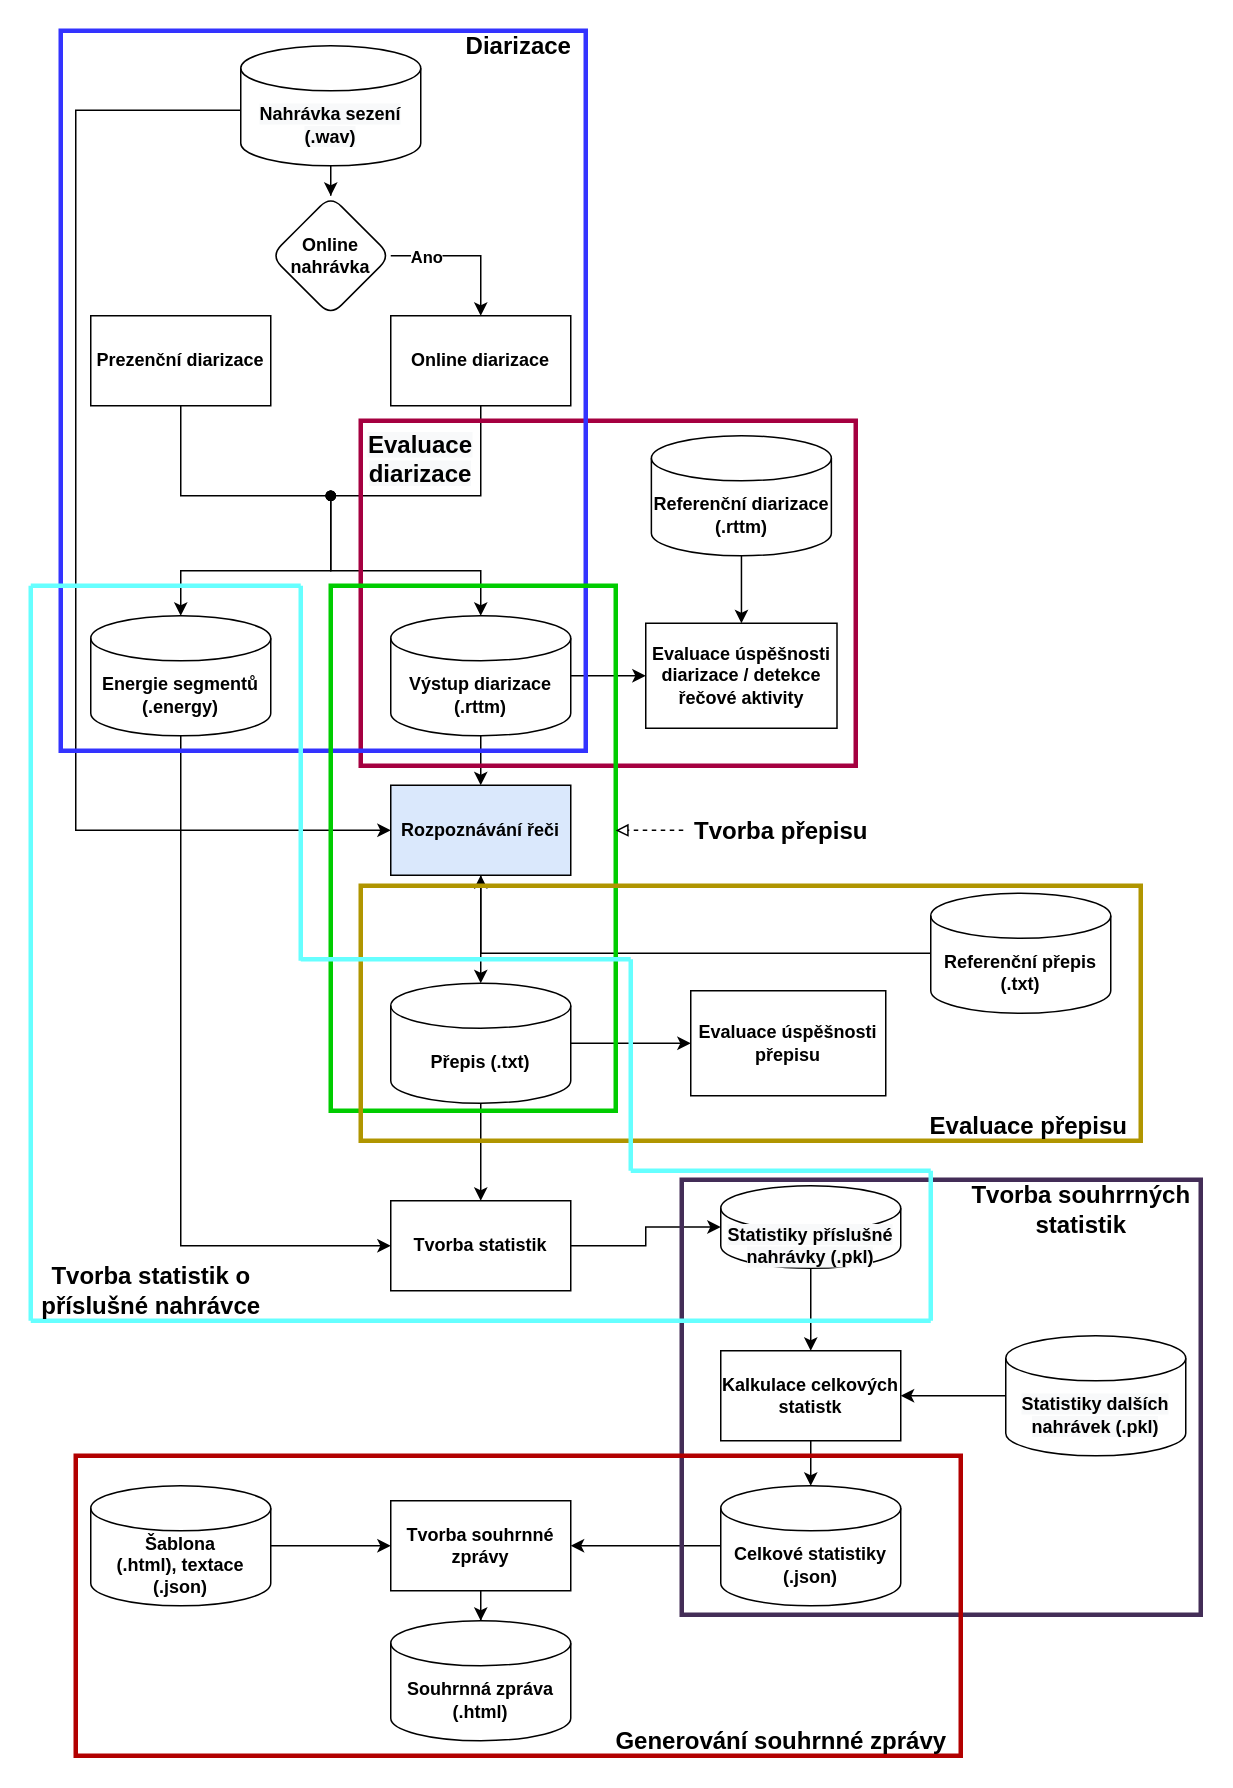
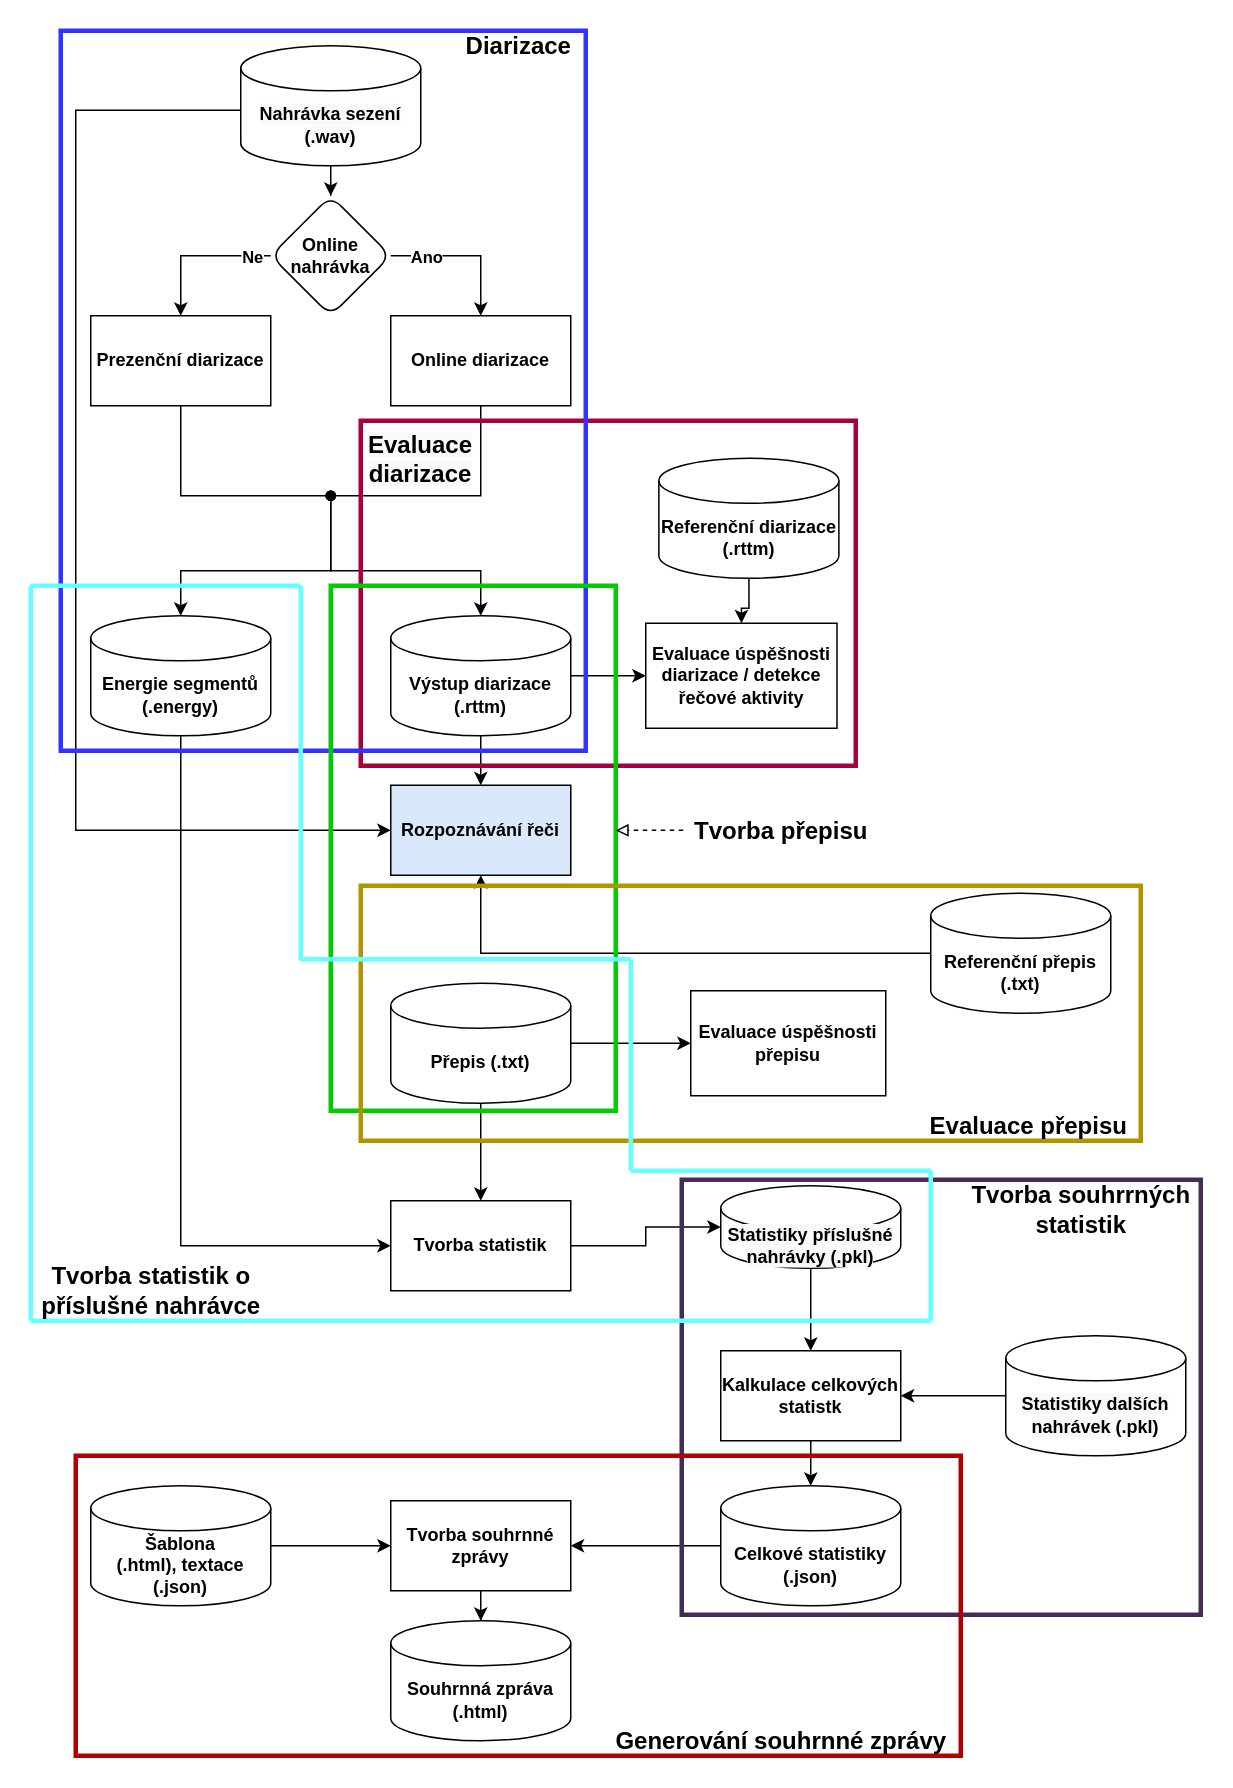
edge "Online nahrávka" -> "Prezenční diarizace": added, label "Ne"
node "Referenční diarizace (.rttm)": moved (741, 496) -> (749, 518)
edge "Rozpoznávání řeči" -> "Přepis (.txt)": removed
